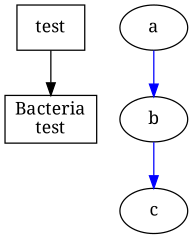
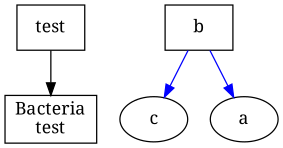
edge "a" -> "b": reversed
node "b": shape ellipse -> box
